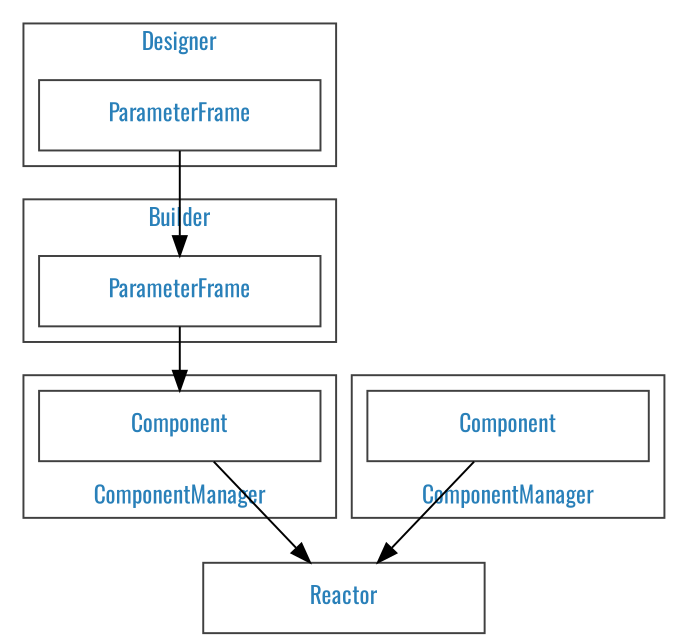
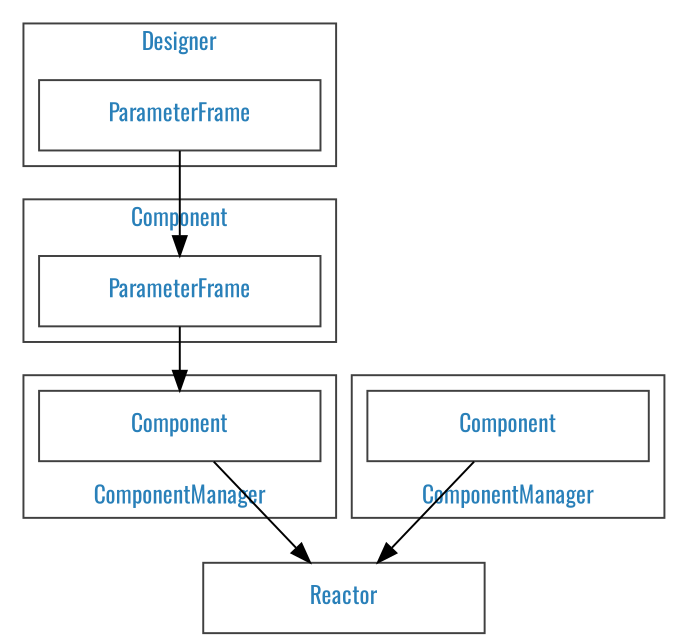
cluster "Builder": label "Builder" -> "Component"
